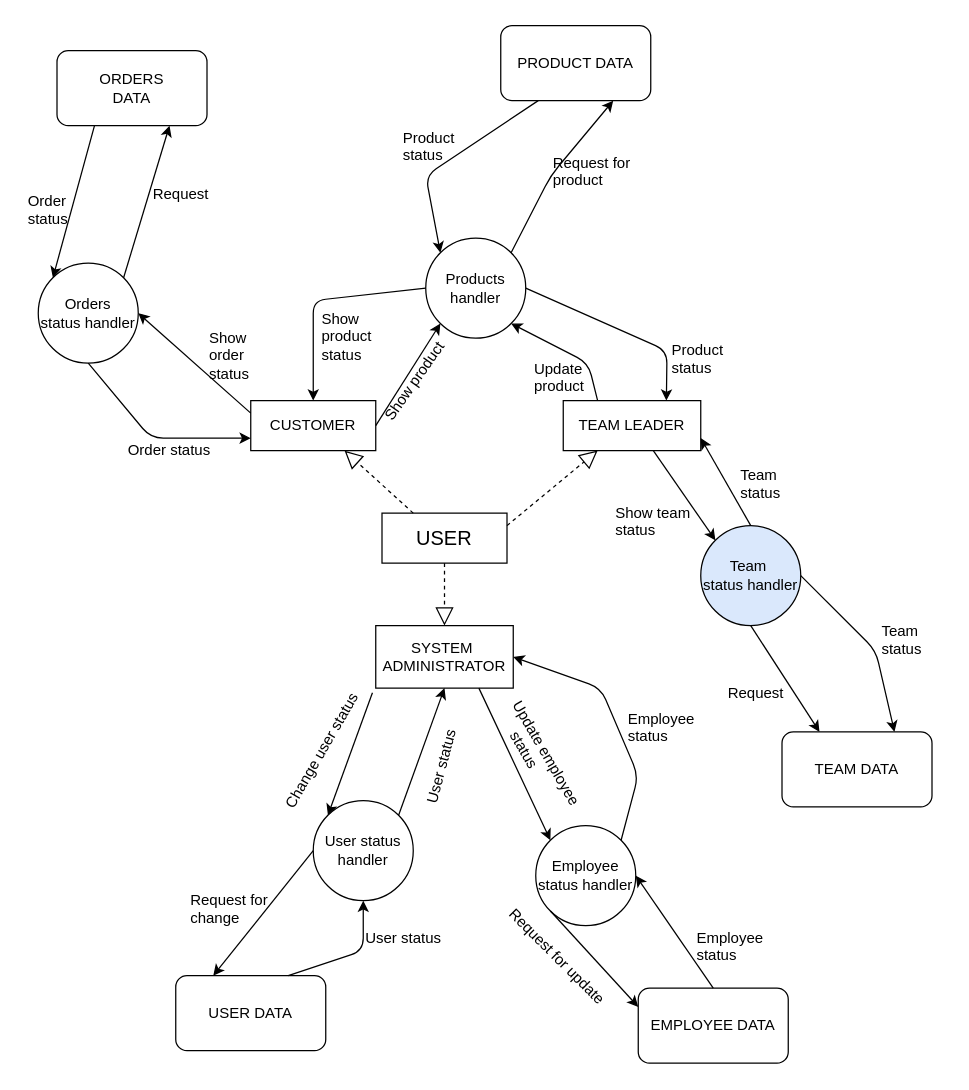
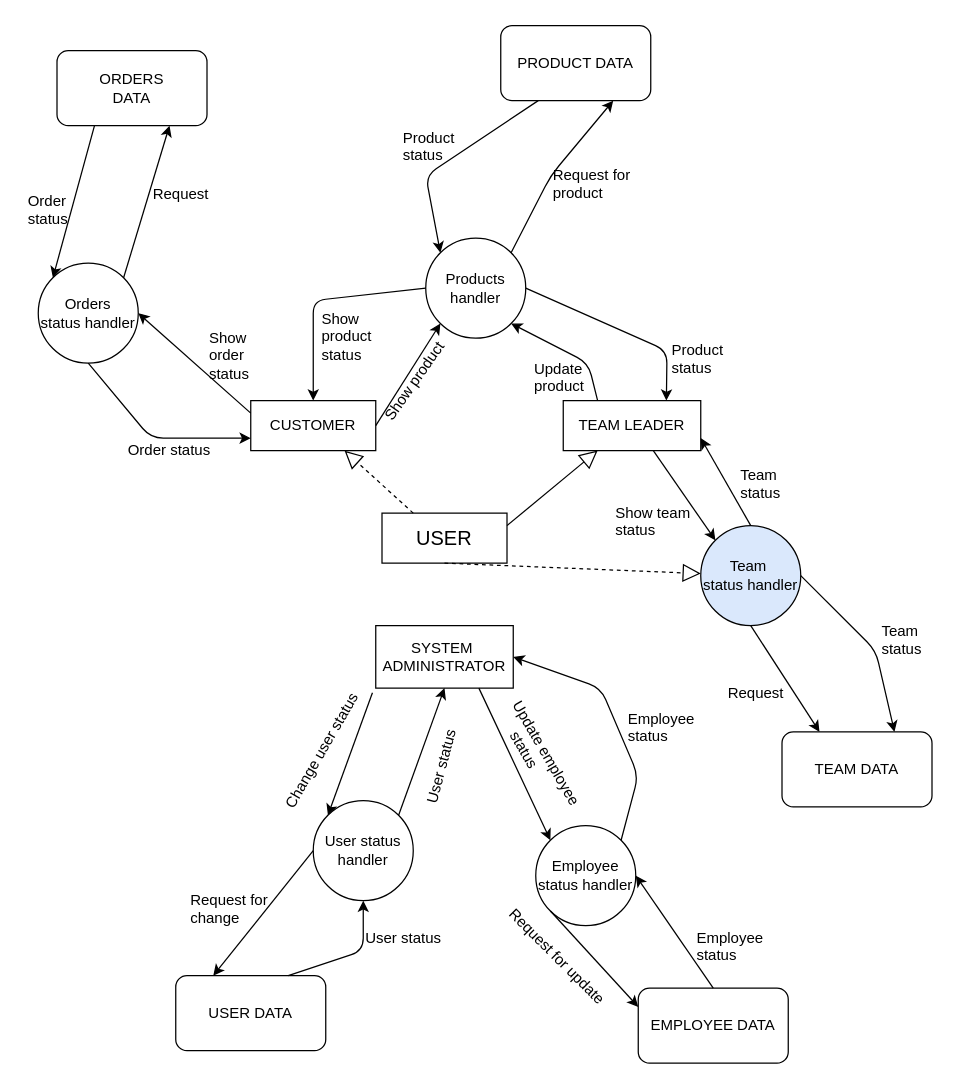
node "Request for product": moved (601, 169) -> (601, 182)
edge "USER" -> "TEAM LEADER": style dashed -> solid
edge "USER" -> "SYSTEM ADMINISTRATOR": now "USER" -> "Team status handler"
